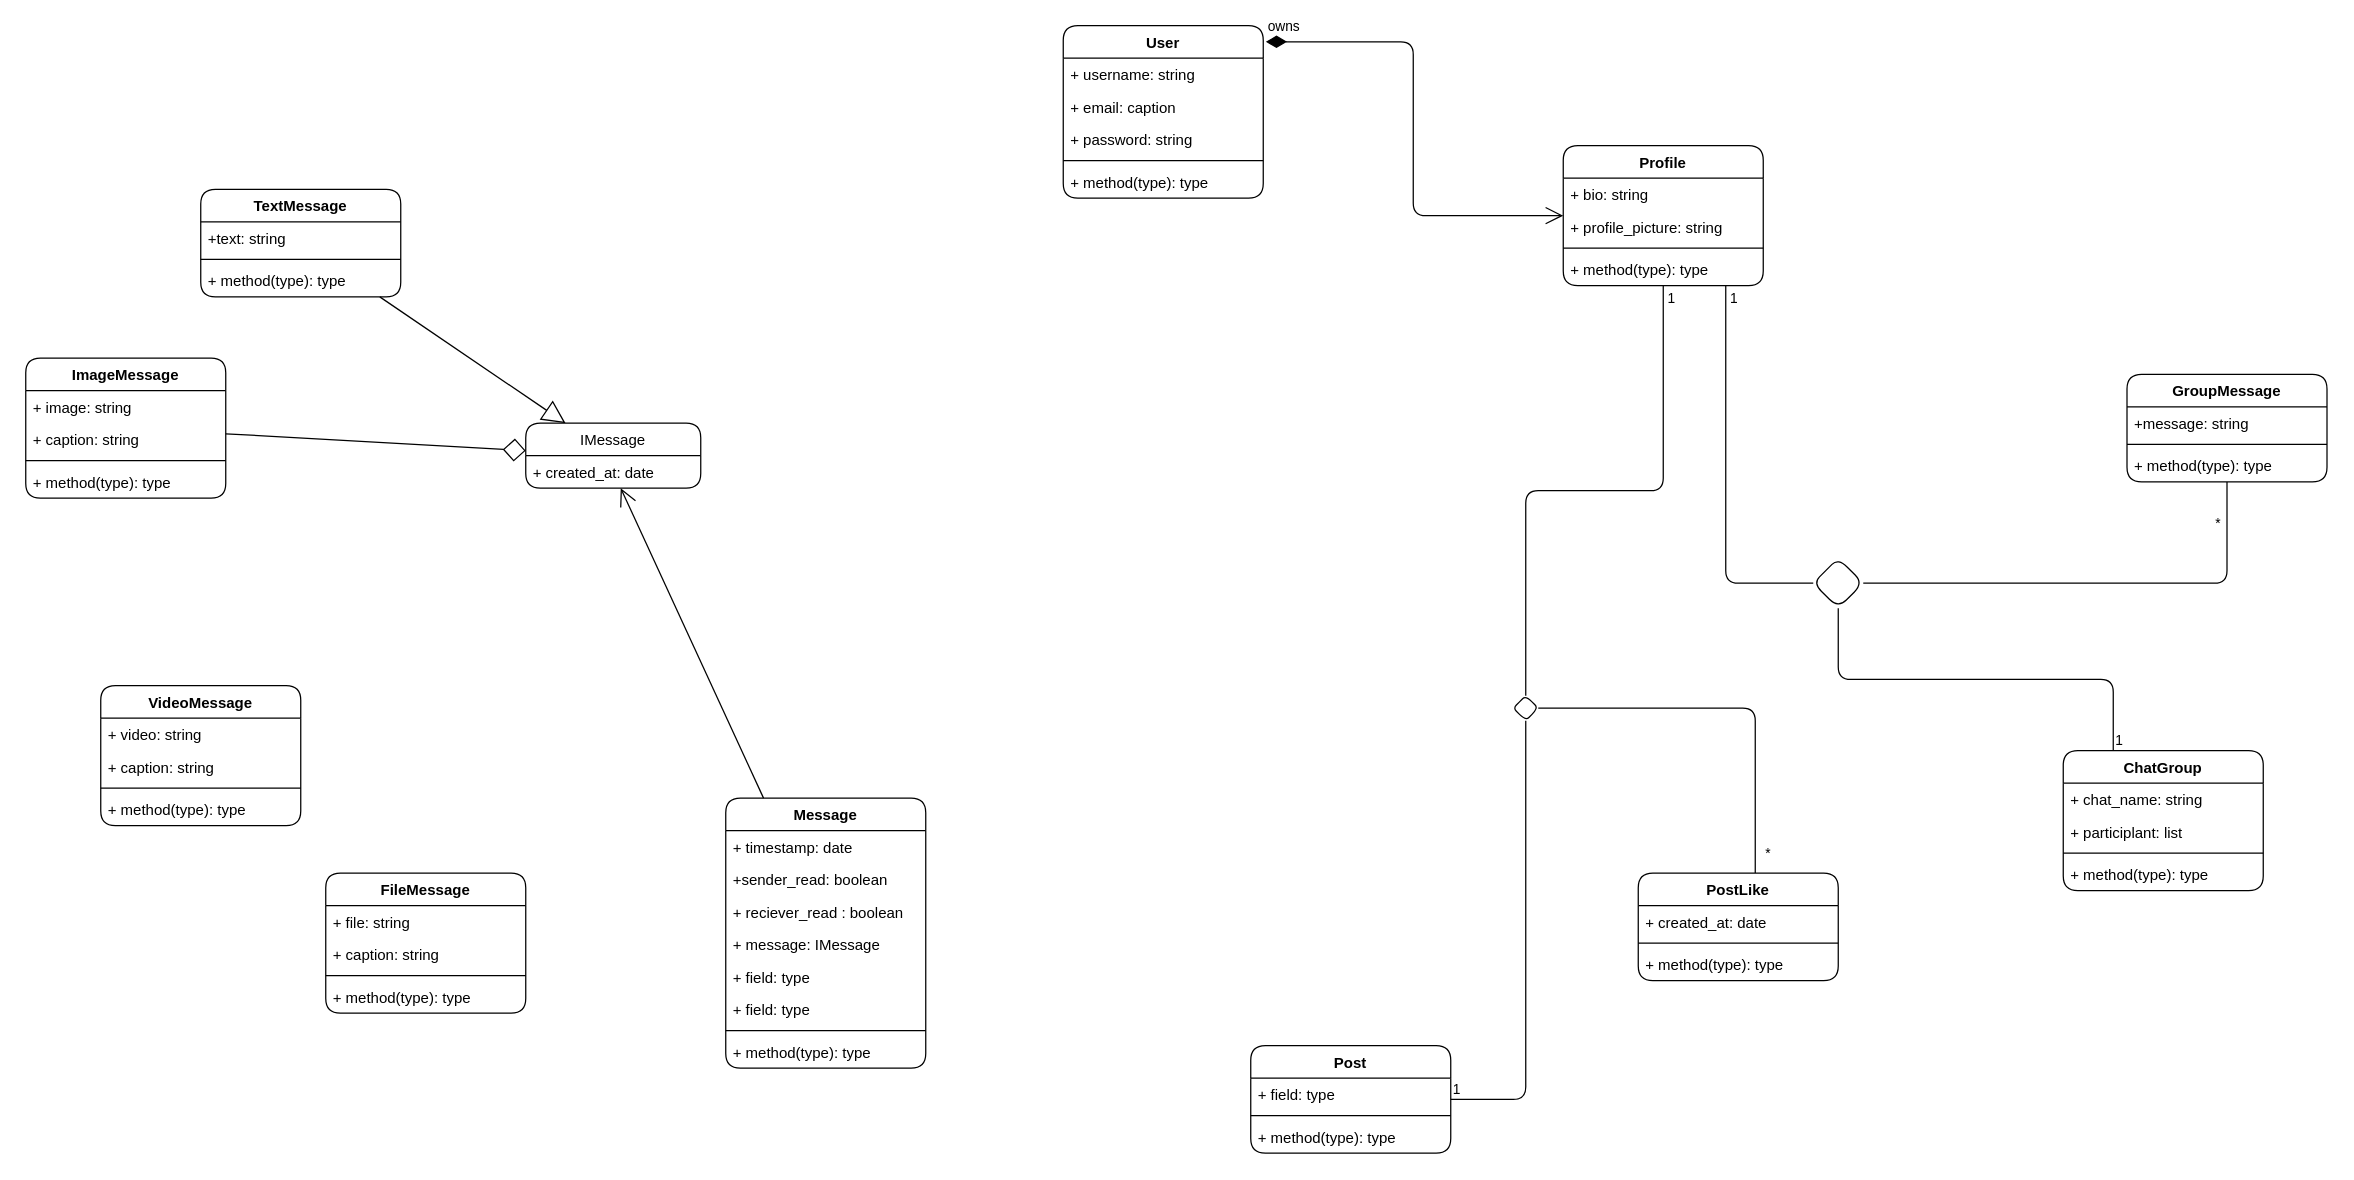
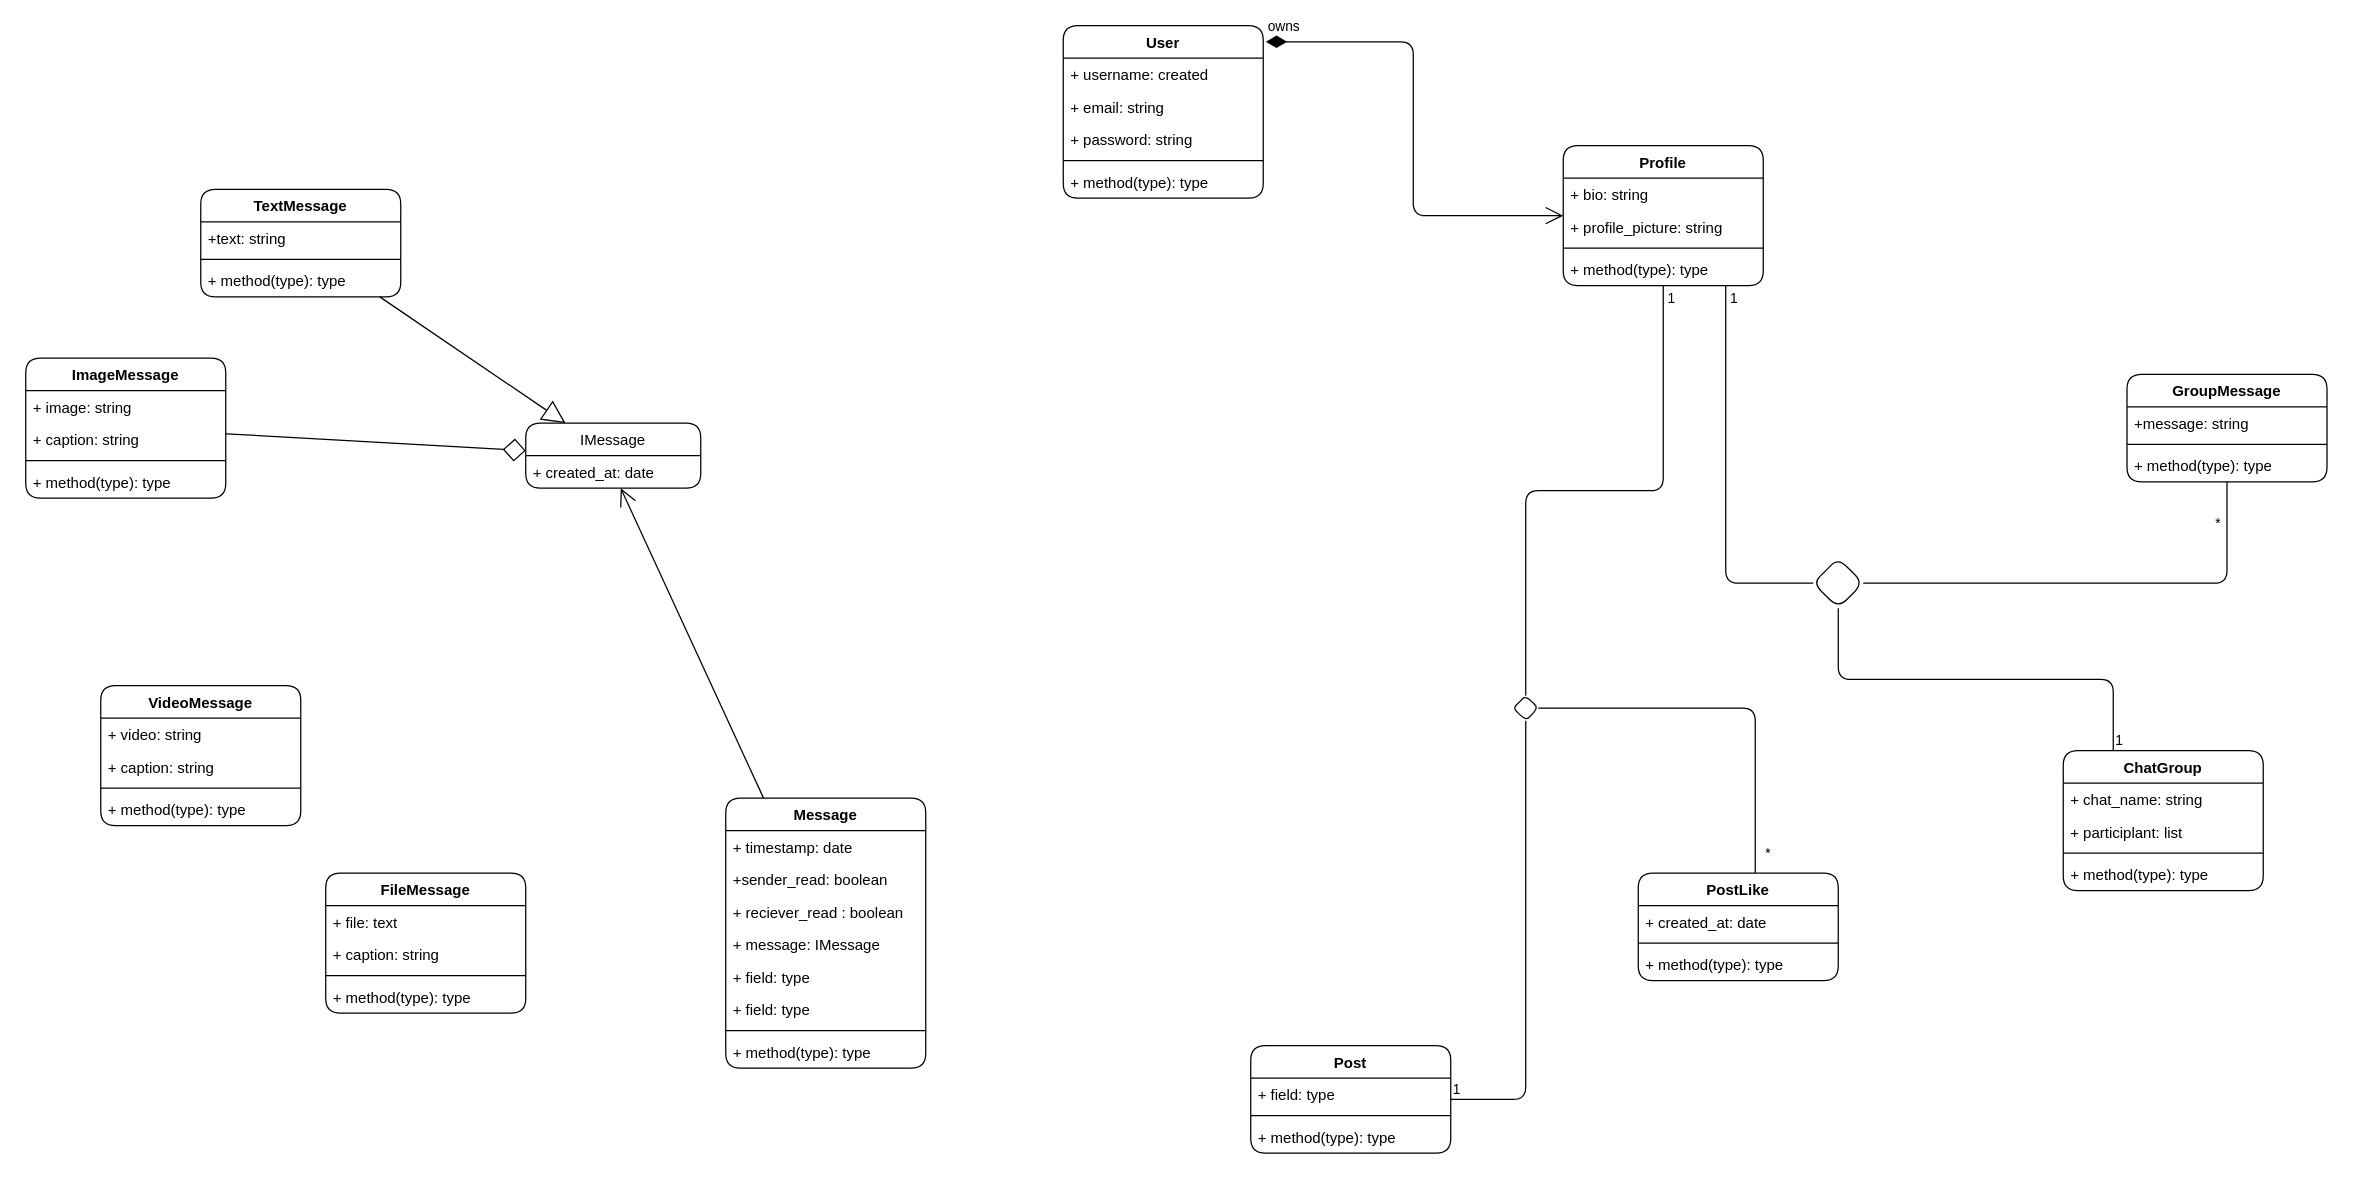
node "+ username: string": label "+ username: string" -> "+ username: created"
node "+ email: caption": label "+ email: caption" -> "+ email: string"
node "+ file: string": label "+ file: string" -> "+ file: text"
